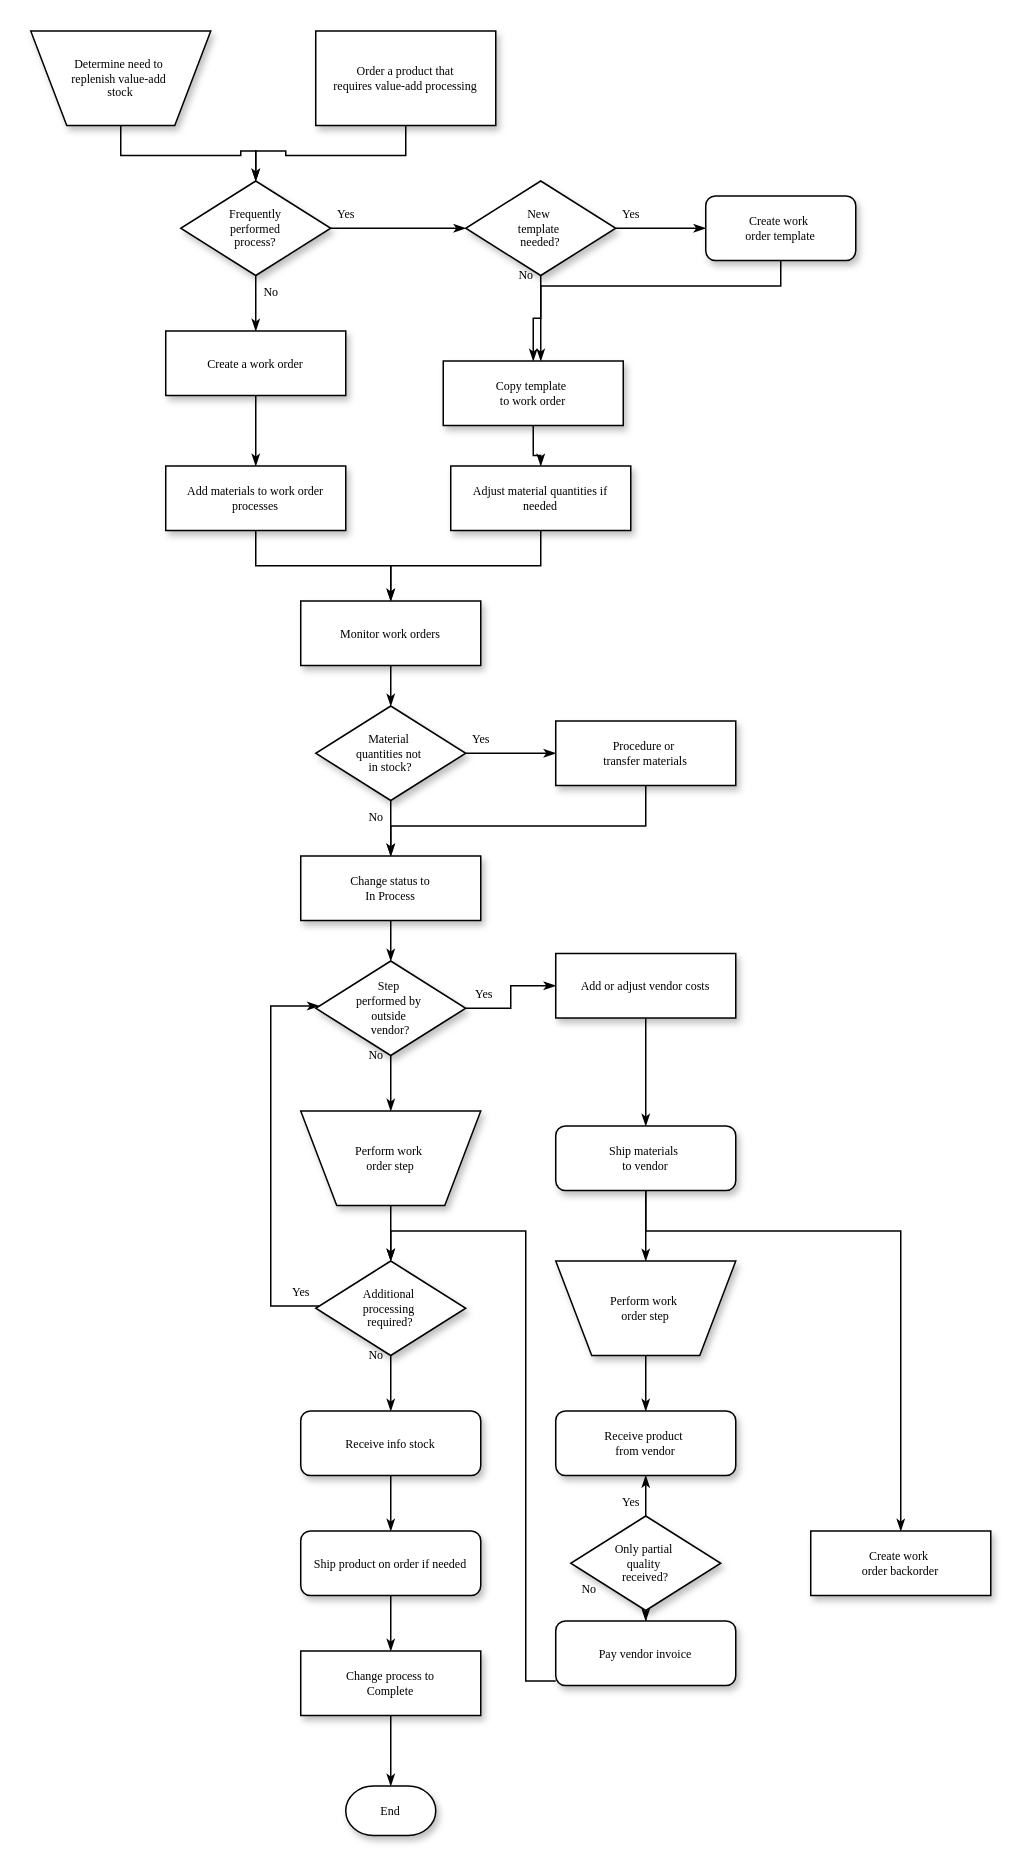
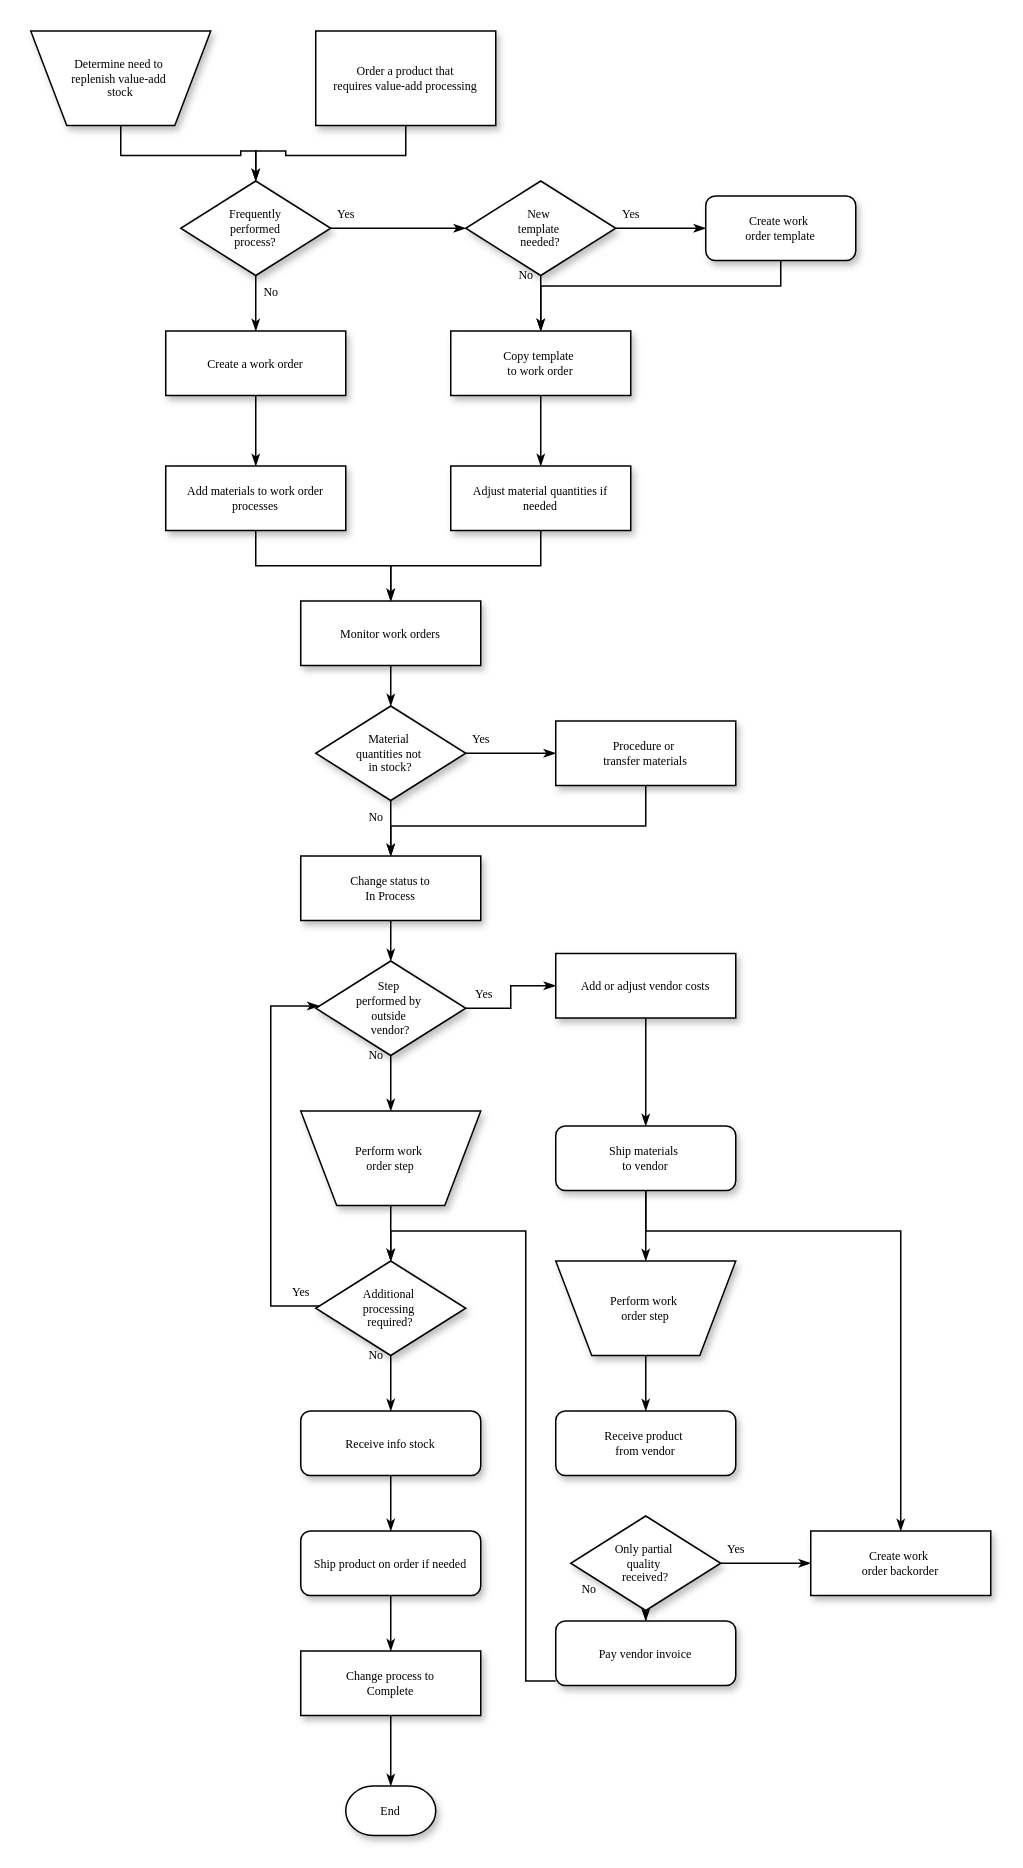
node "Copy template to work order": moved (533, 393) -> (541, 363)
edge "Only partial quality received?" -> "Receive product from vendor": now "Only partial quality received?" -> "Create work order backorder"
